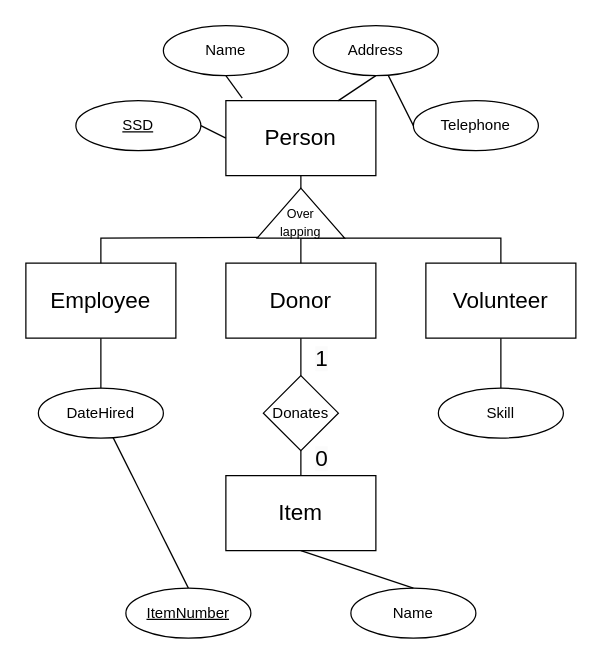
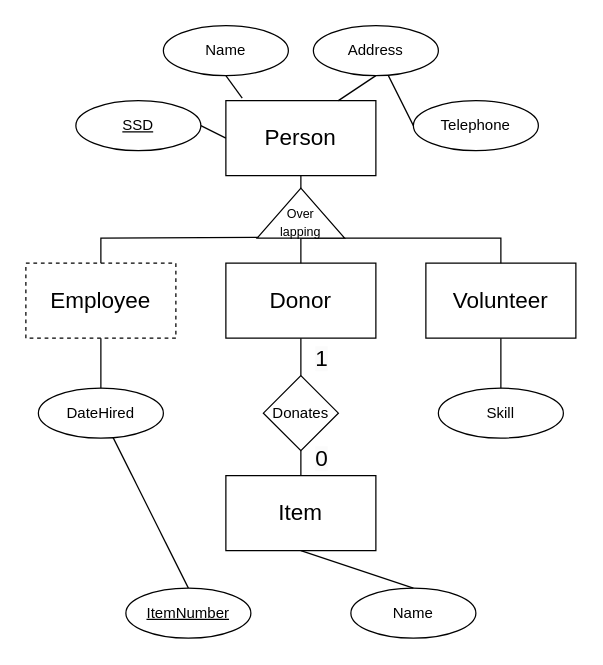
node "Employee": style solid -> dashed
